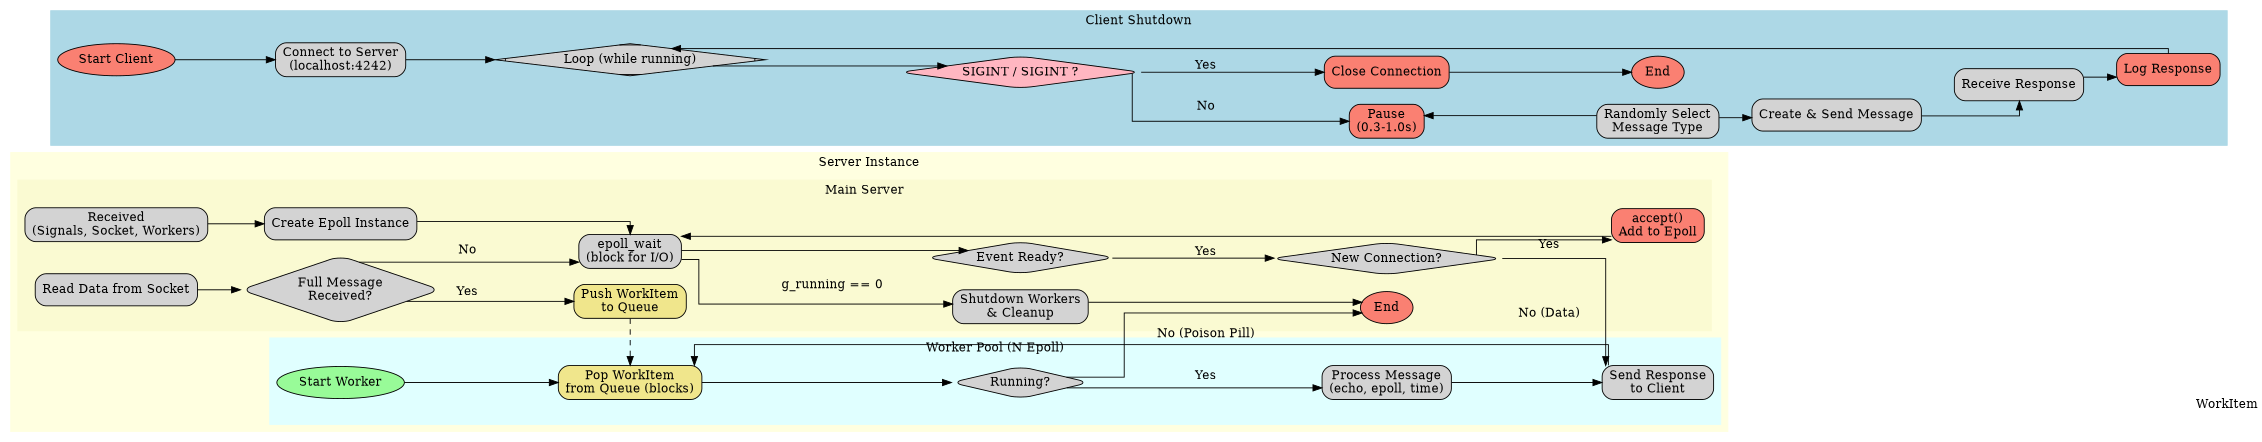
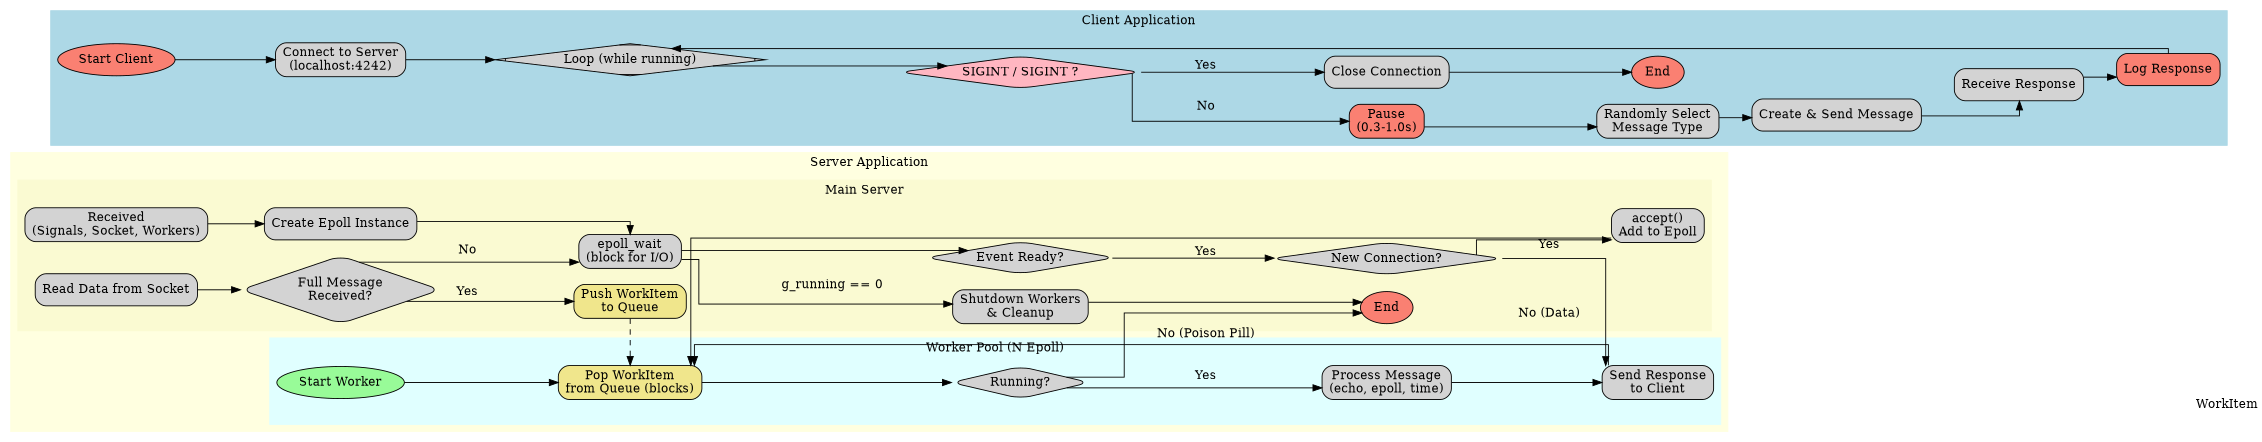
cluster "Client Shutdown": label "Client Shutdown" -> "Client Application"
node "Close Connection": fillcolor salmon -> lightgrey
edge "Randomly Select Message Type" -> "Pause (0.3-1.0s)": reversed
cluster "Server Instance": label "Server Instance" -> "Server Application"
node "accept() Add to Epoll": fillcolor salmon -> lightgrey
edge "accept() Add to Epoll" -> "epoll_wait (block for I/O)": now "accept() Add to Epoll" -> "Pop WorkItem from Queue (blocks)"
